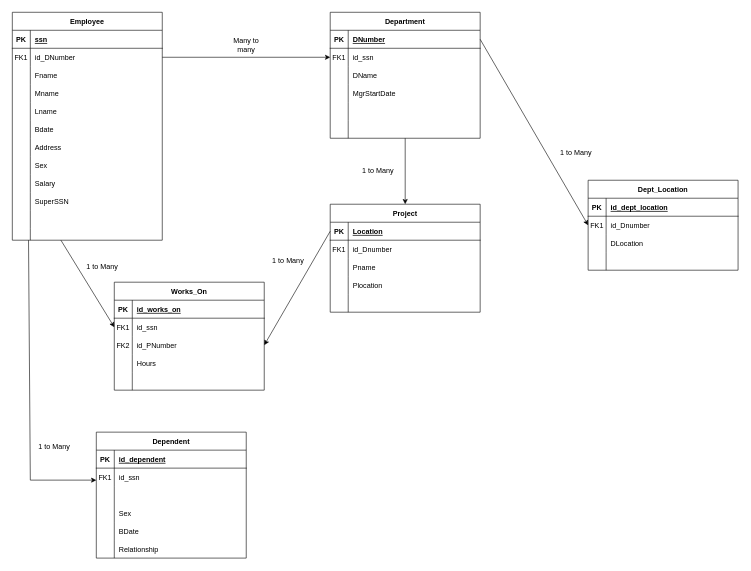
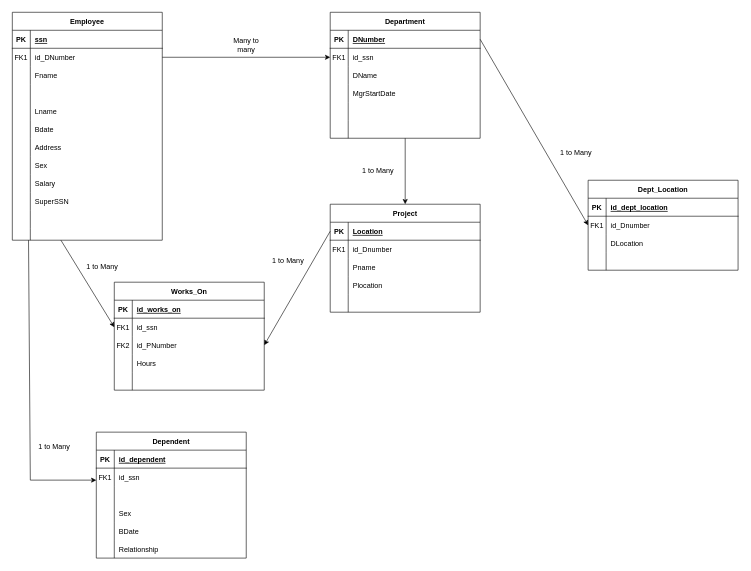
node "Mname": removed
